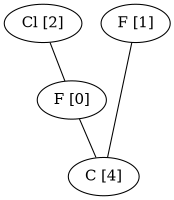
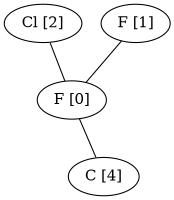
edge "F [1]" -- "C [4]": now "F [1]" -- "F [0]"
